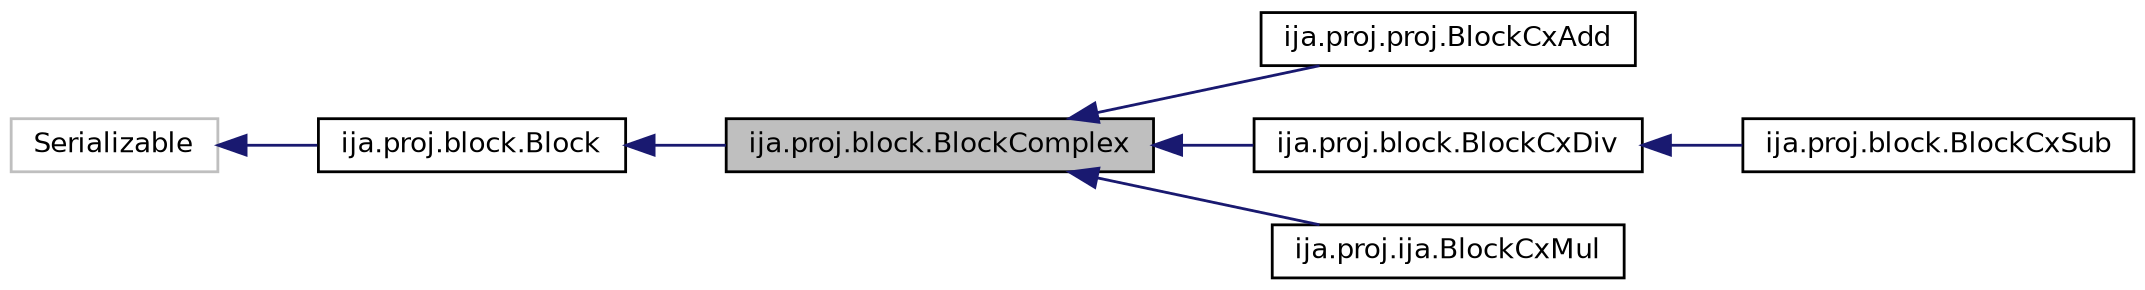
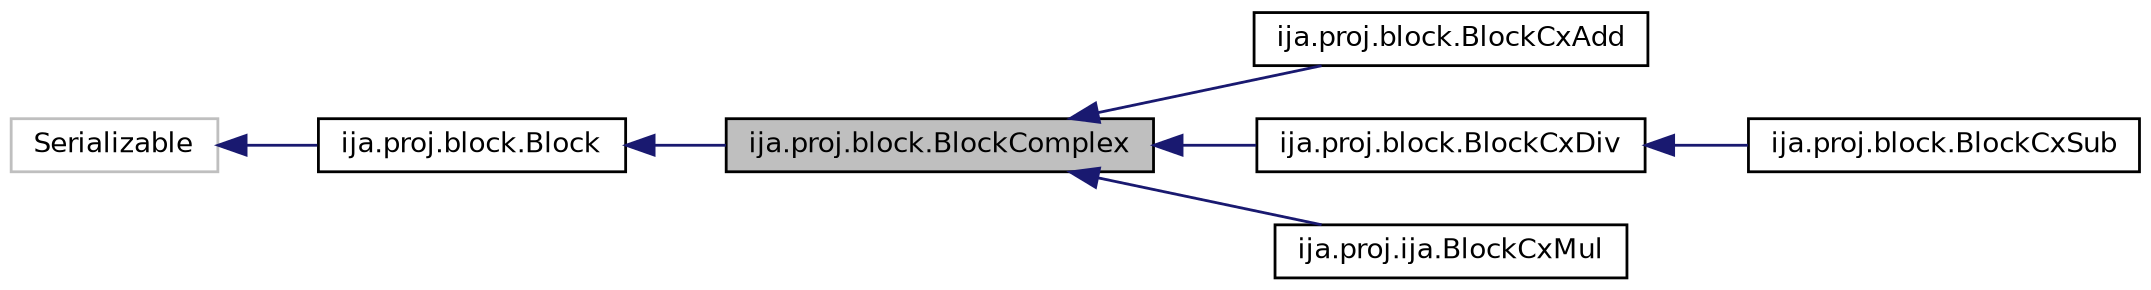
node "ija.proj.proj.BlockCxAdd": label "ija.proj.proj.BlockCxAdd" -> "ija.proj.block.BlockCxAdd"
